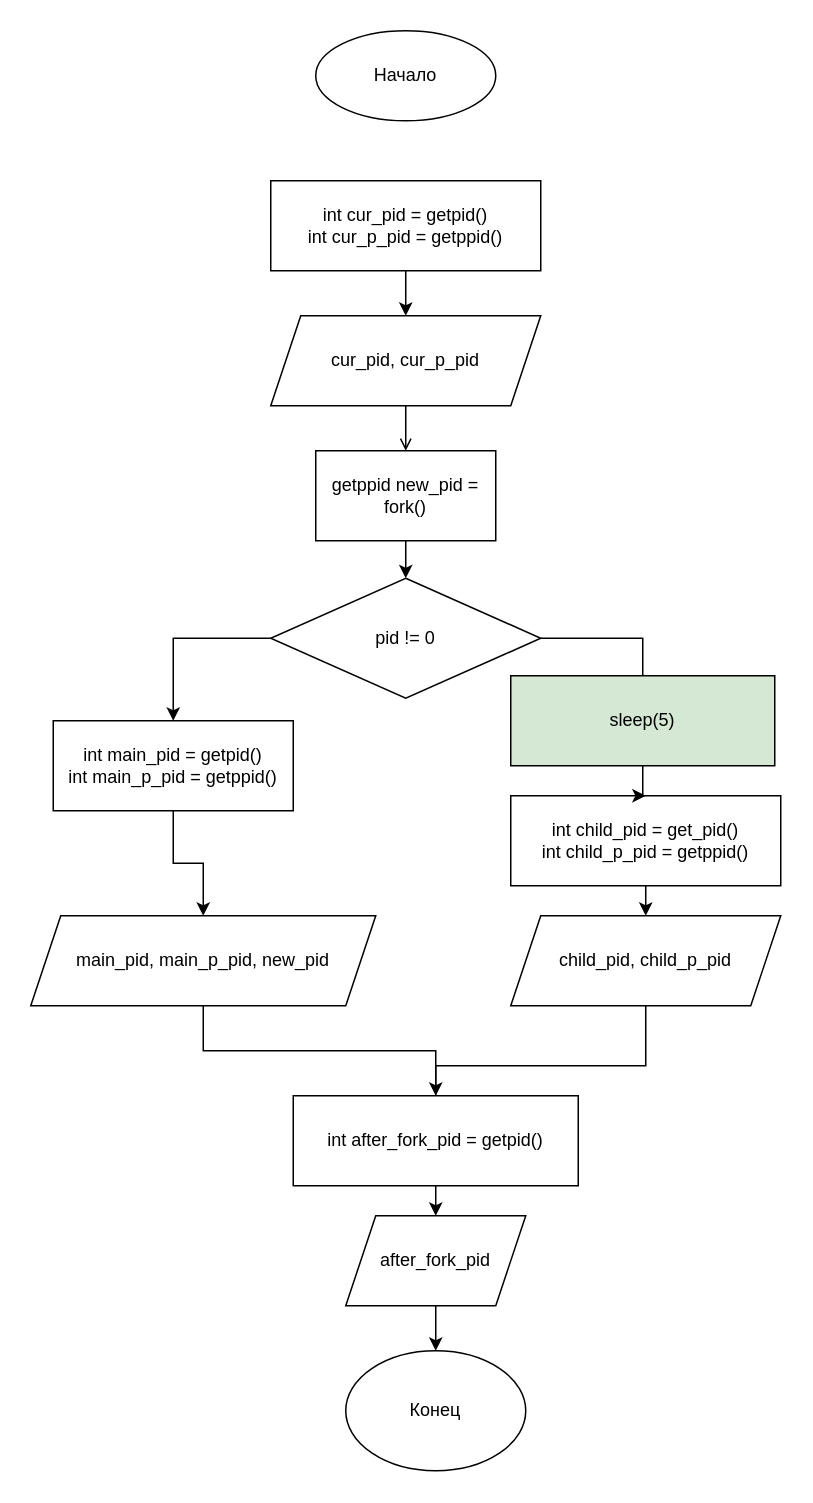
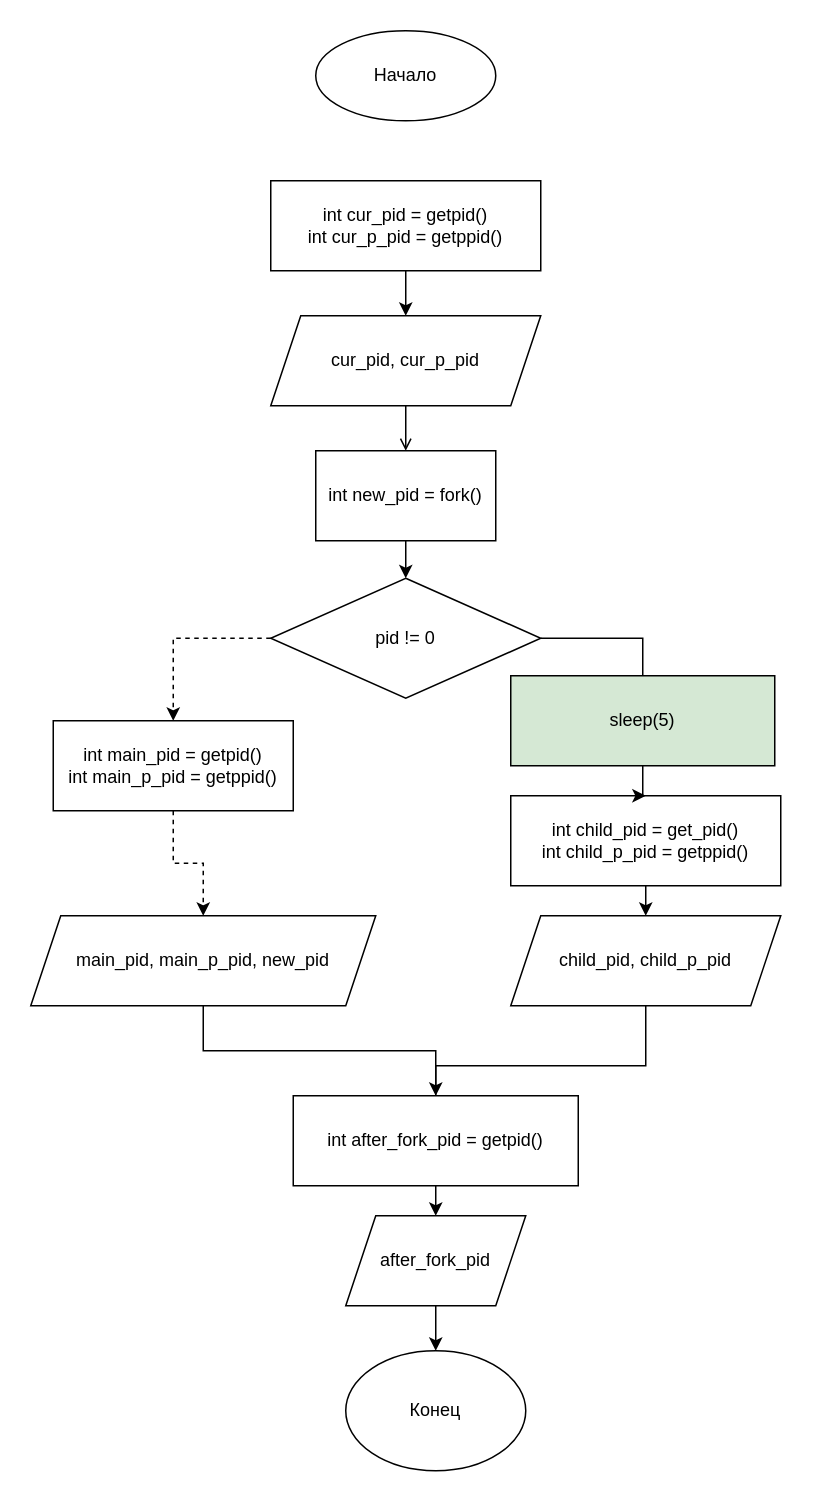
node "getppid new_pid = fork()": label "getppid new_pid = fork()" -> "int new_pid = fork()"
edge "pid != 0" -> "int main_pid = getpid() int main_p_pid = getppid()": style solid -> dashed
edge "int main_pid = getpid() int main_p_pid = getppid()" -> "main_pid, main_p_pid, new_pid": style solid -> dashed
